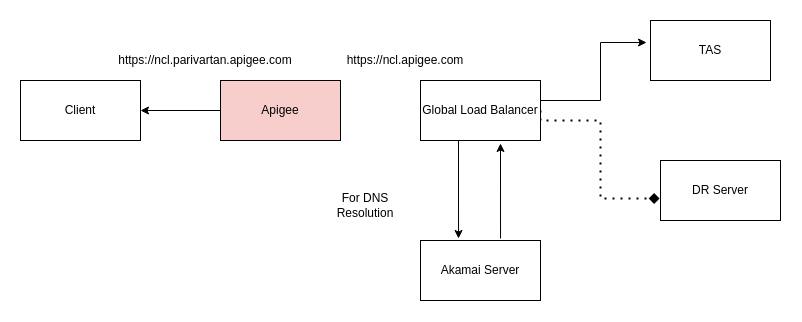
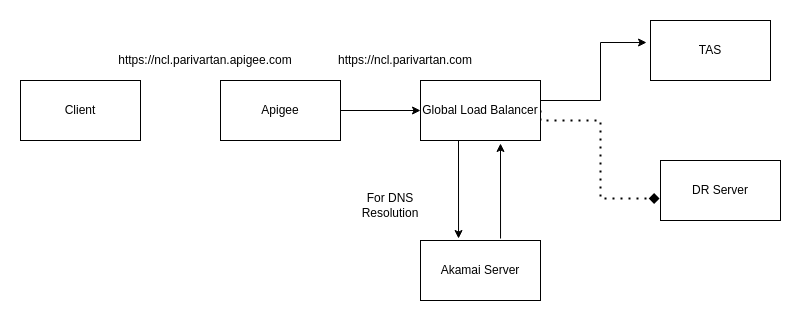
node "https://ncl.apigee.com": label "https://ncl.apigee.com" -> "https://ncl.parivartan.com"
edge "Apigee" -> "Client": now "Apigee" -> "Global Load Balancer"
node "Apigee": fillcolor #f8cecc -> #ffffff
node "For DNS Resolution": moved (366, 206) -> (391, 206)
